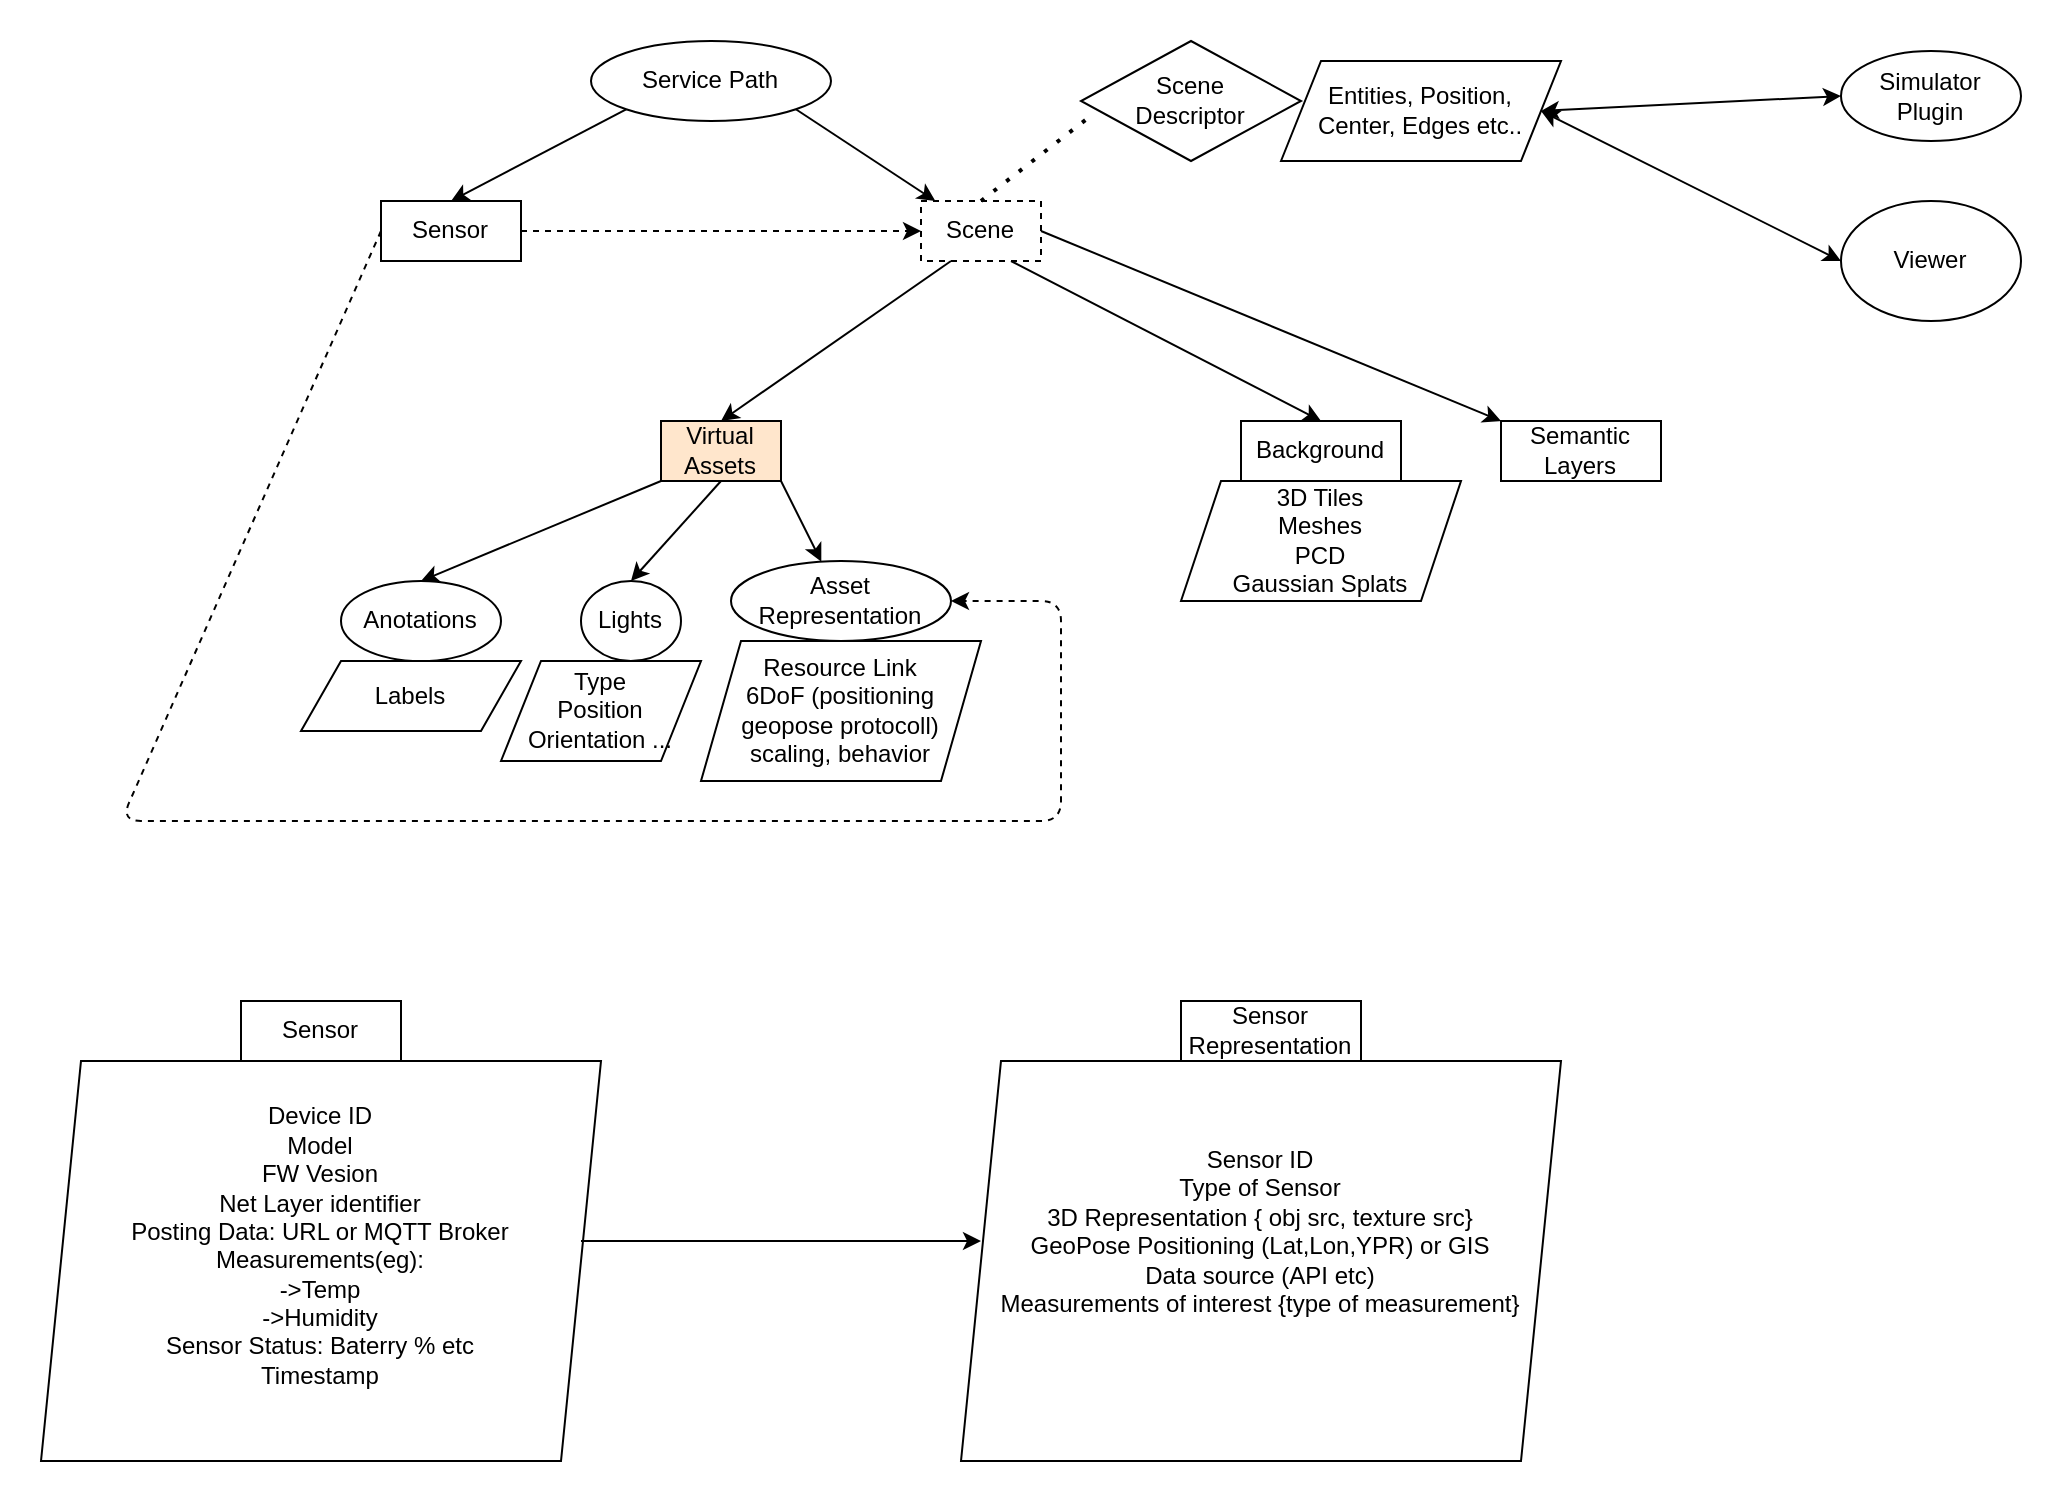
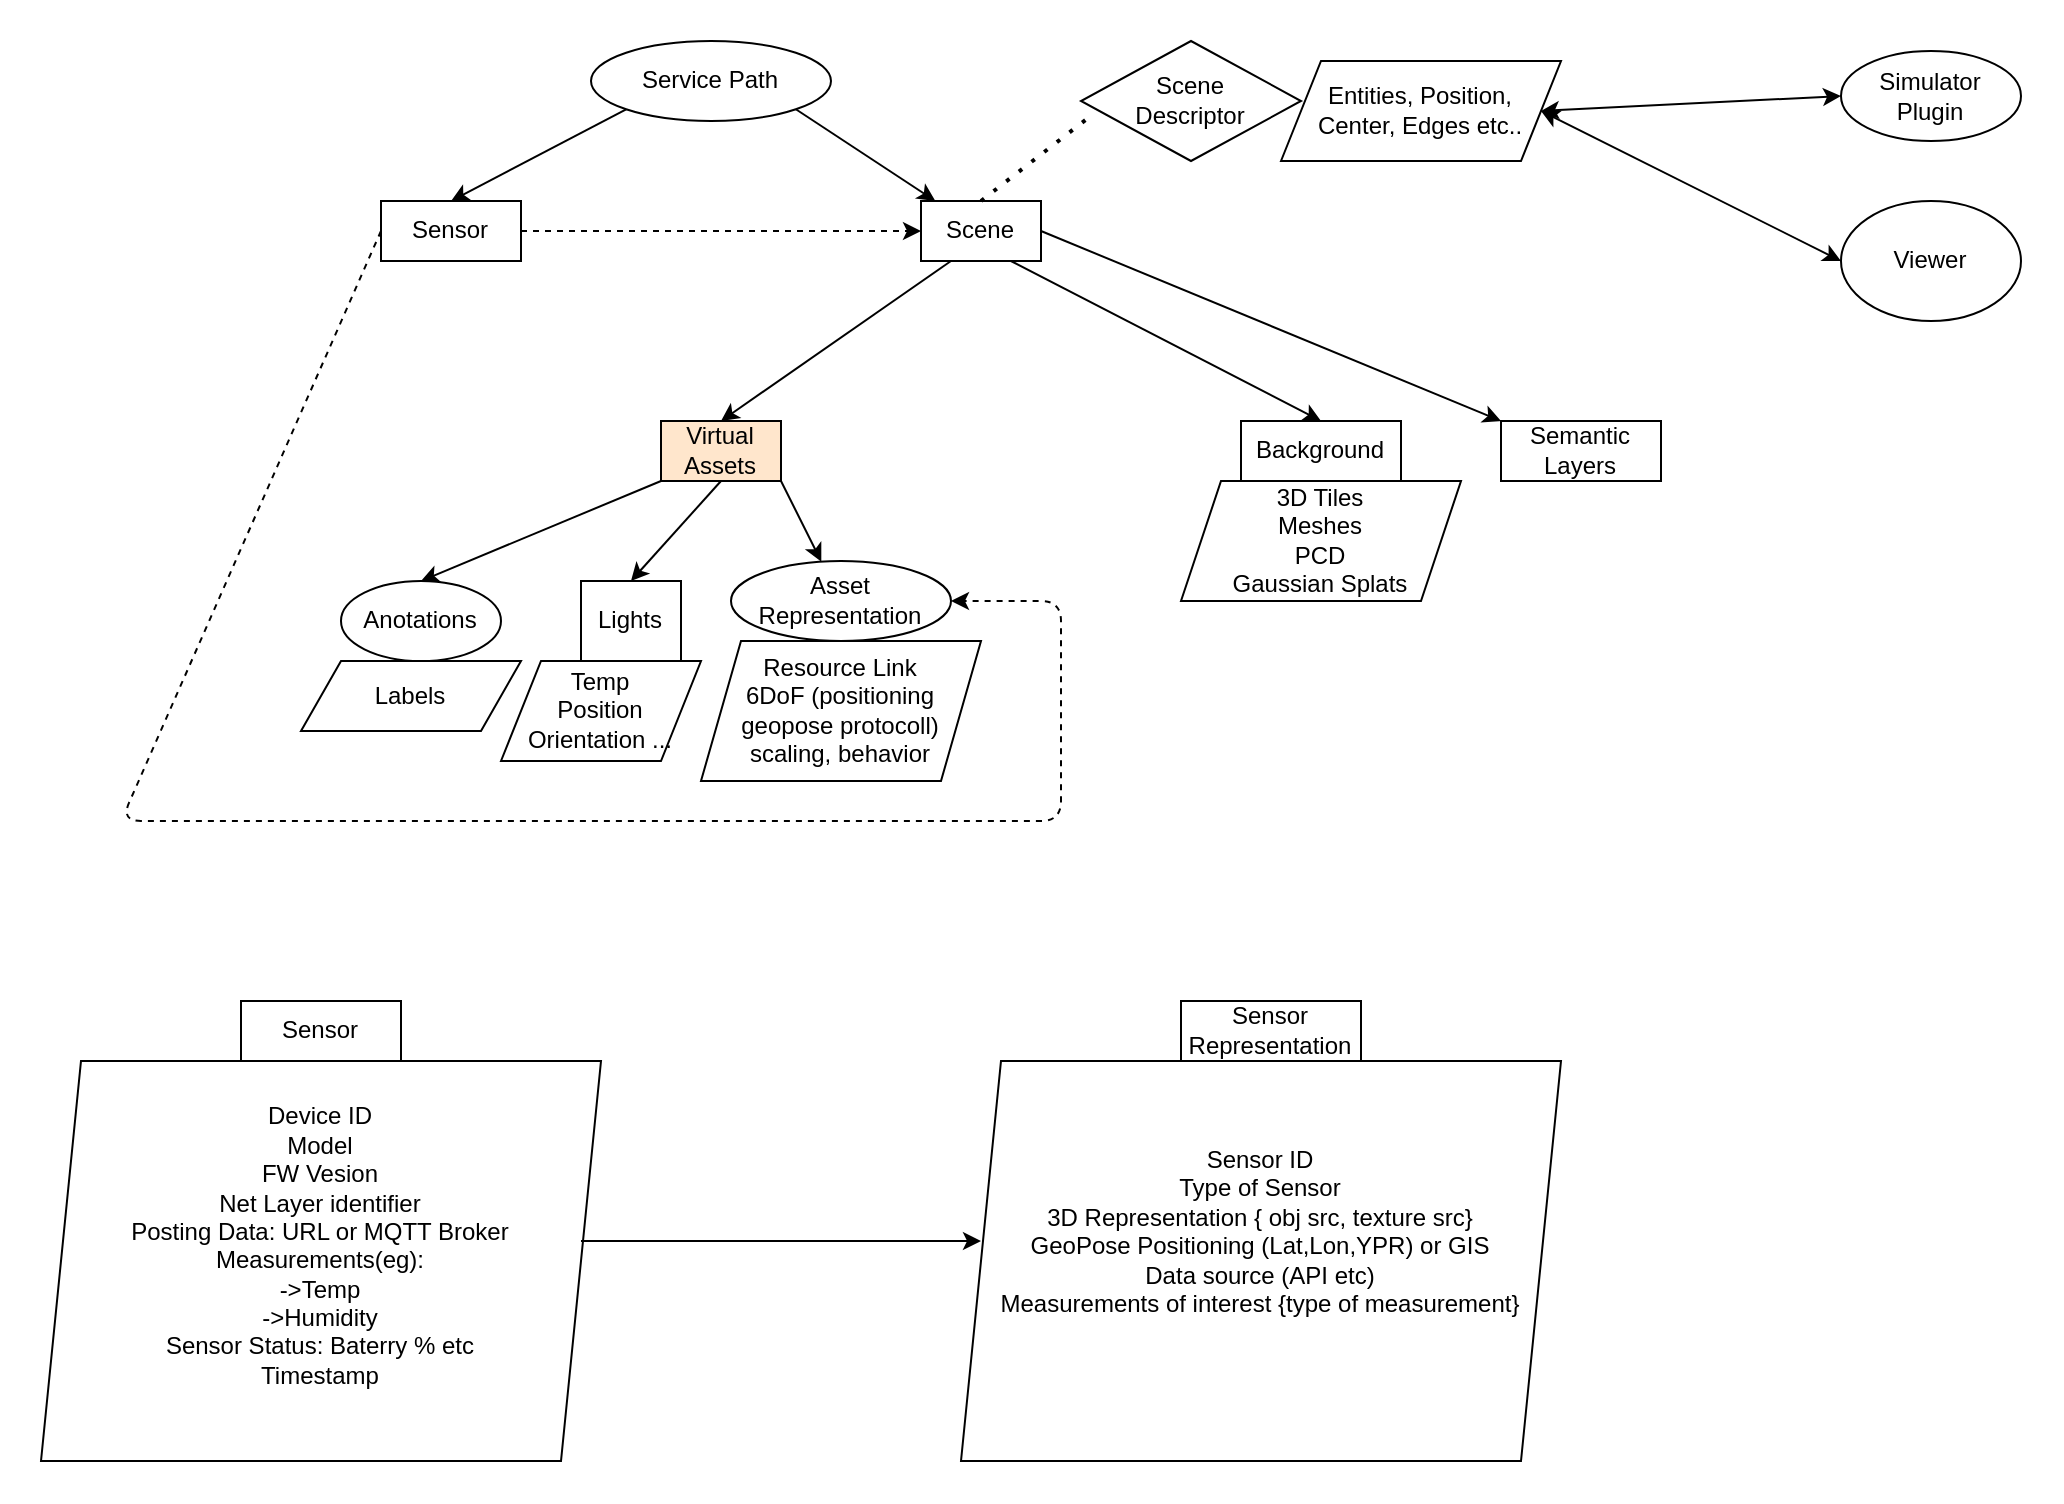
node "Scene": style dashed -> solid
node "Lights": shape ellipse -> rectangle
node "Type Position Orientation ...": label "Type Position Orientation ..." -> "Temp Position Orientation ..."
